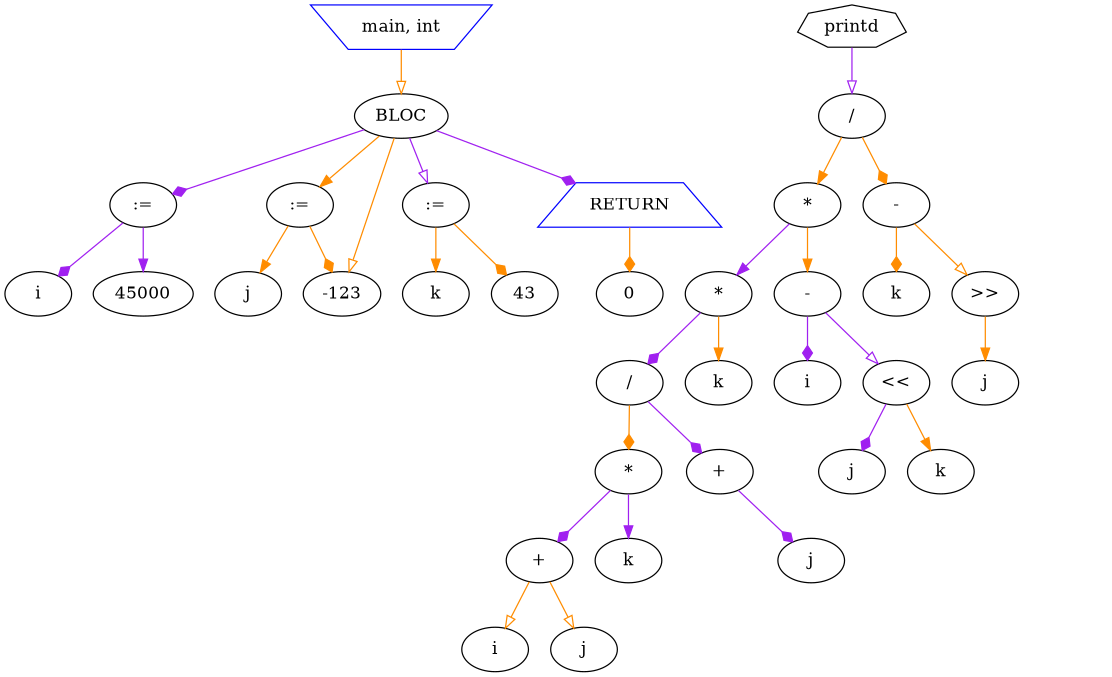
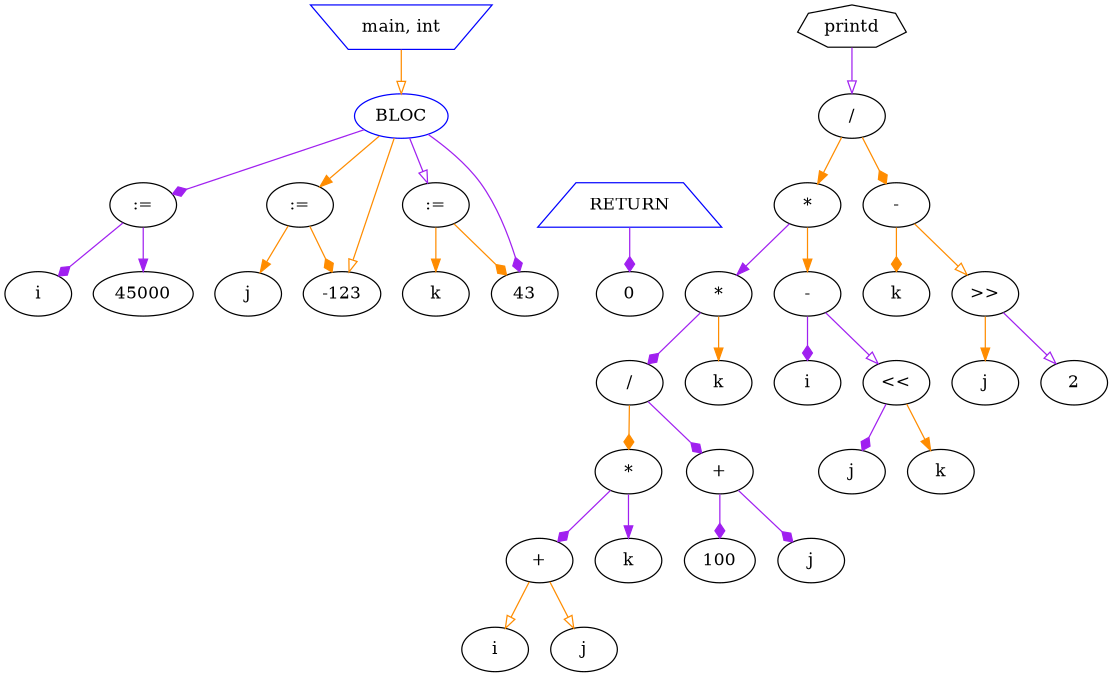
node "BLOC": color black -> blue
edge "BLOC" -> "RETURN": now "BLOC" -> "43"
edge "RETURN" -> "0": color darkorange -> purple
node "2": added
node "100": added
